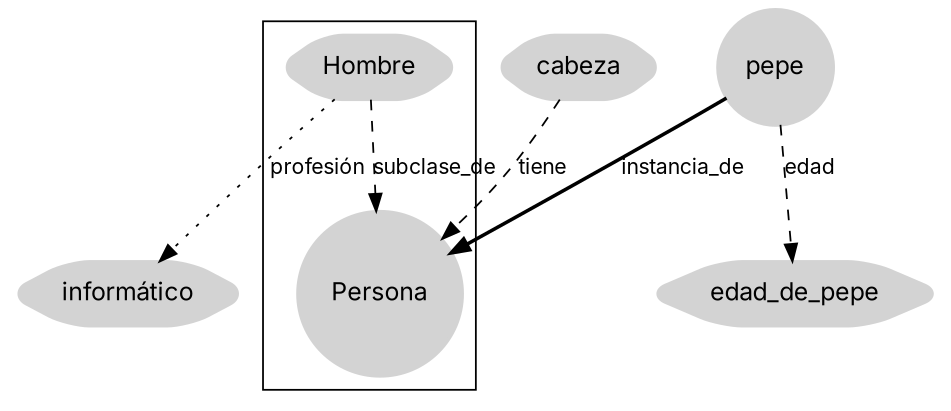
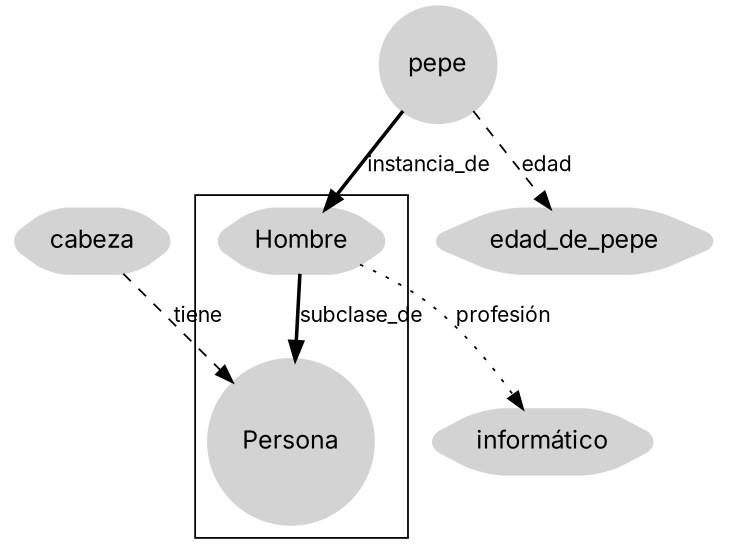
edge "Hombre" -> "Persona": style dashed -> bold
edge "pepe" -> "Persona": now "pepe" -> "Hombre"
